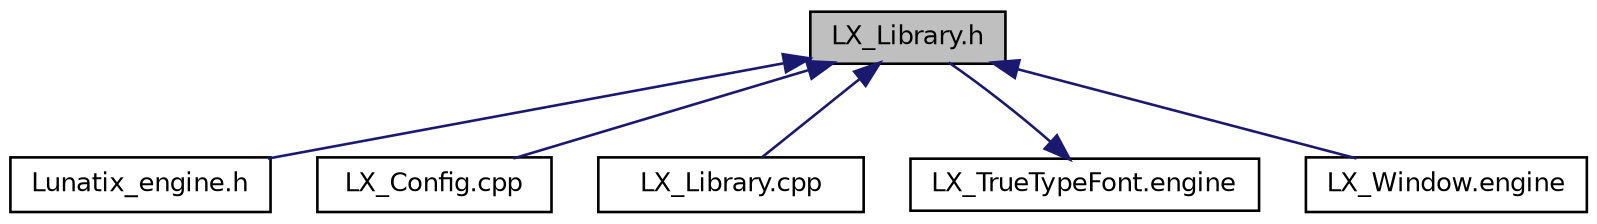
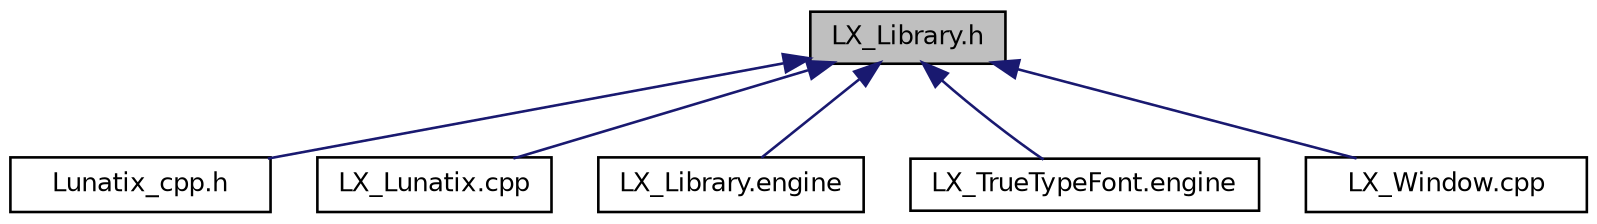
edge "LX_Library.h" -> "LX_TrueTypeFont.engine": reversed
node "Lunatix_engine.h": label "Lunatix_engine.h" -> "Lunatix_cpp.h"
node "LX_Config.cpp": label "LX_Config.cpp" -> "LX_Lunatix.cpp"
node "LX_Library.cpp": label "LX_Library.cpp" -> "LX_Library.engine"
node "LX_Window.engine": label "LX_Window.engine" -> "LX_Window.cpp"
